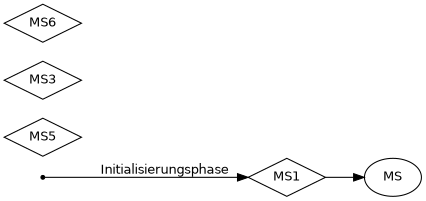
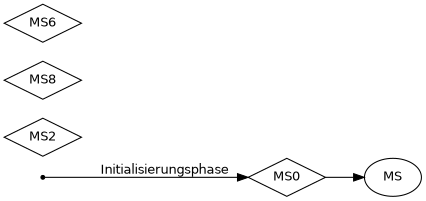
node "MS3": label "MS3" -> "MS8"
node "MS5": label "MS5" -> "MS2"
node "MS1": label "MS1" -> "MS0"
